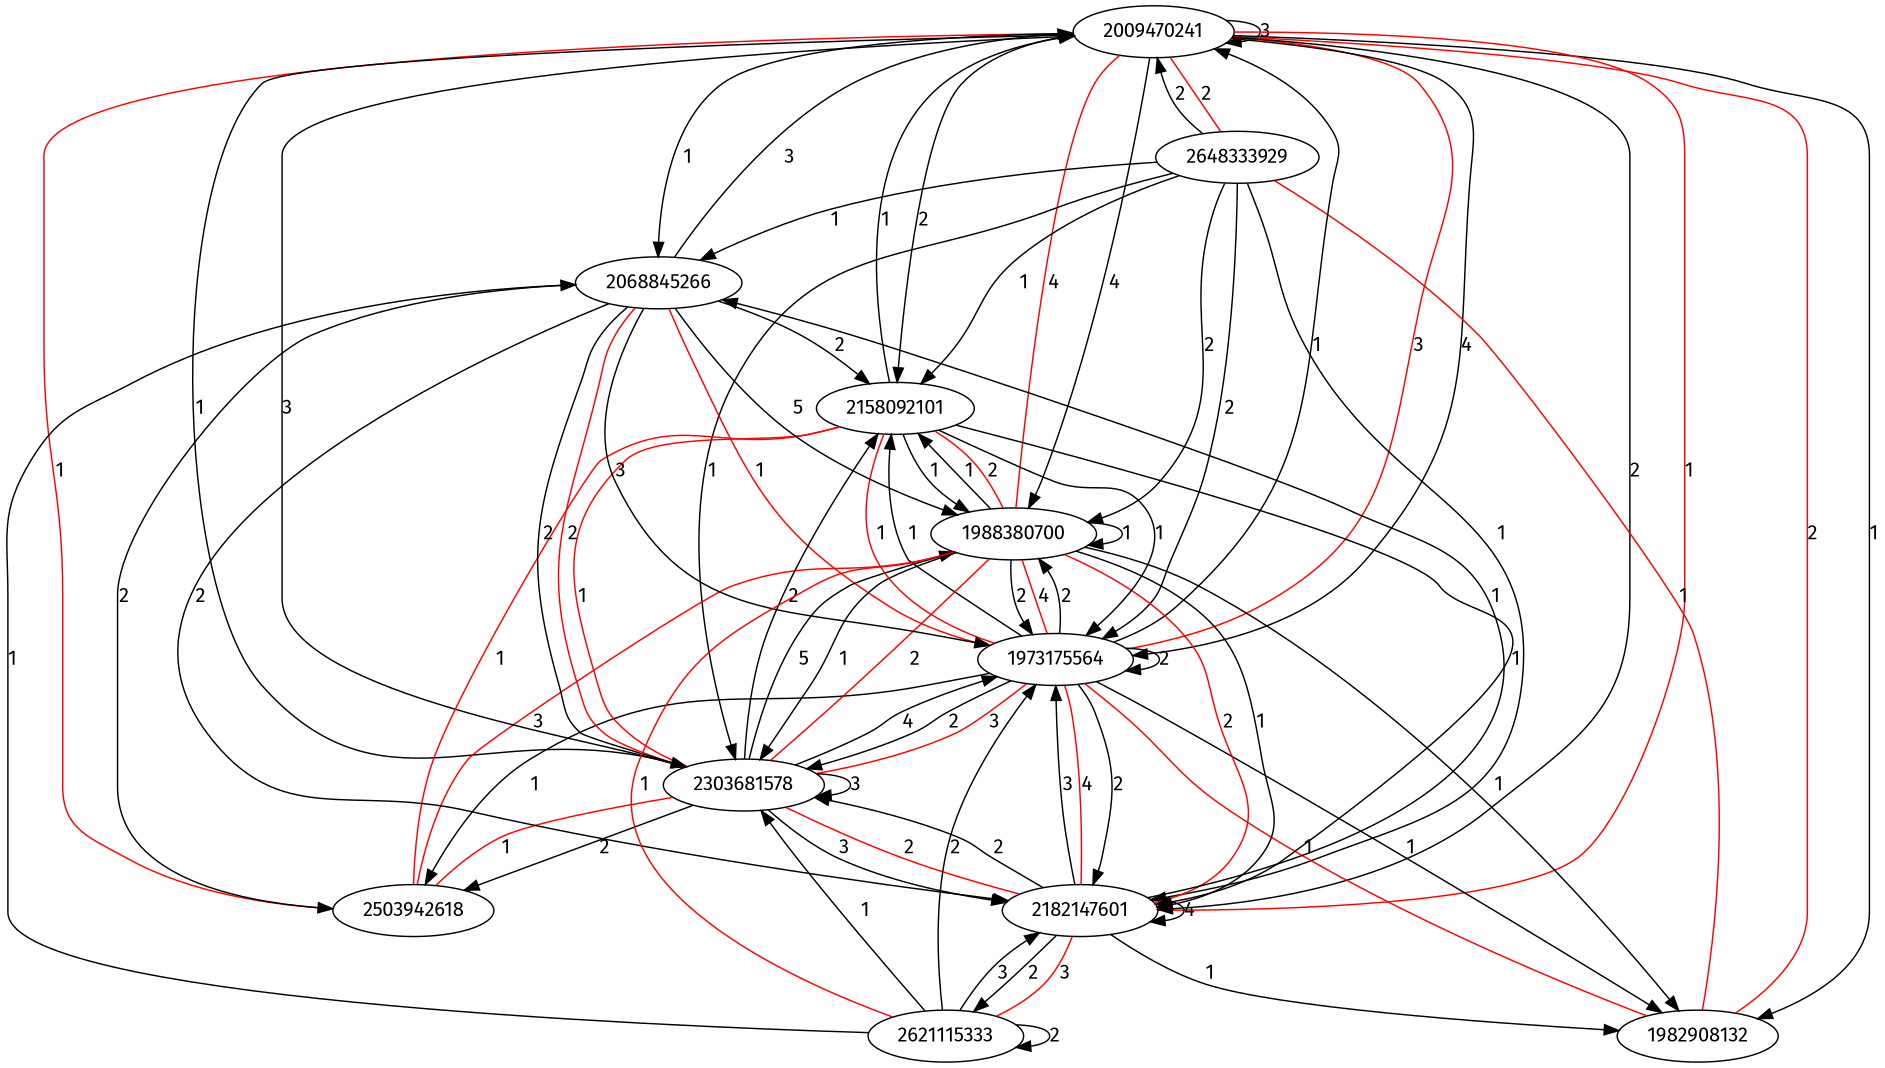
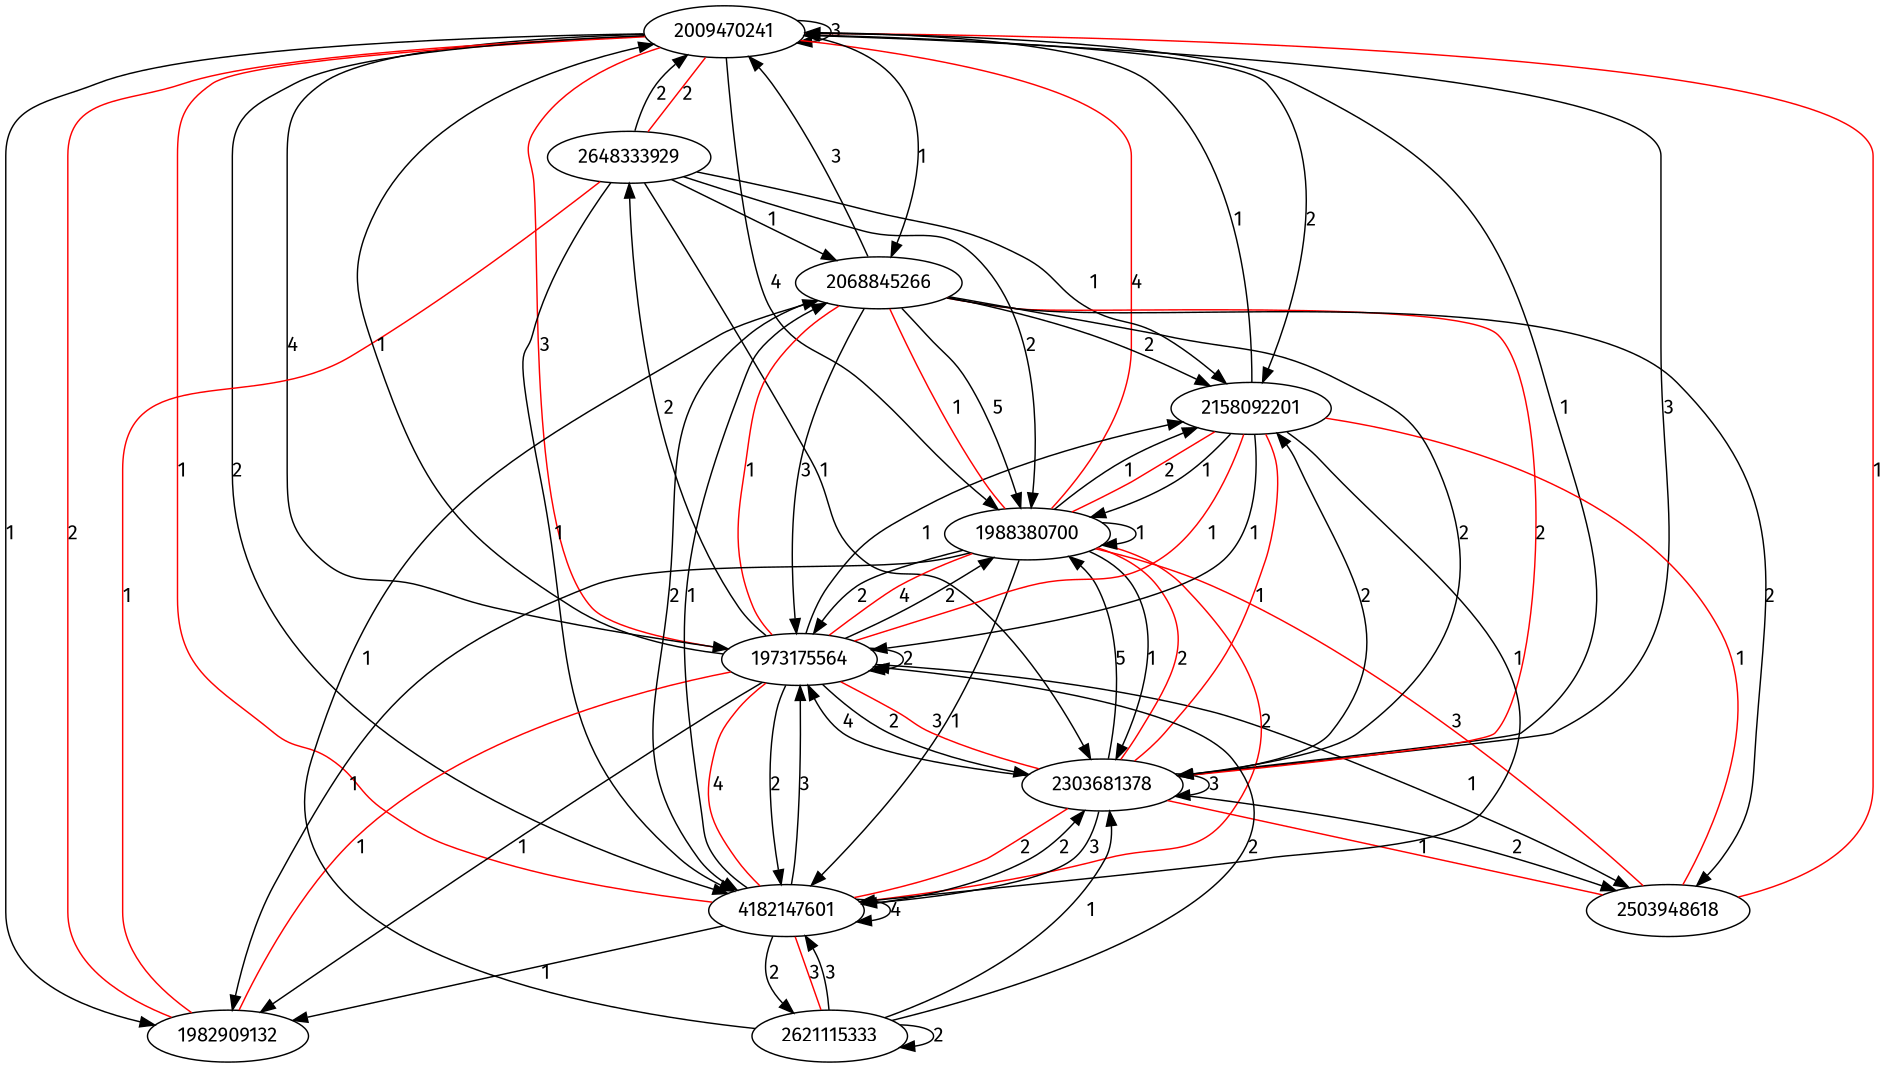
node "2158092101": label "2158092101" -> "2158092201"
edge "2648333929" -> "1973175564": reversed
edge "1988380700" -- "2621115333": now "1988380700" -- "2068845266"
node "2303681578": label "2303681578" -> "2303681378"
node "2503942618": label "2503942618" -> "2503948618"
node "2182147601": label "2182147601" -> "4182147601"
node "1982908132": label "1982908132" -> "1982909132"
